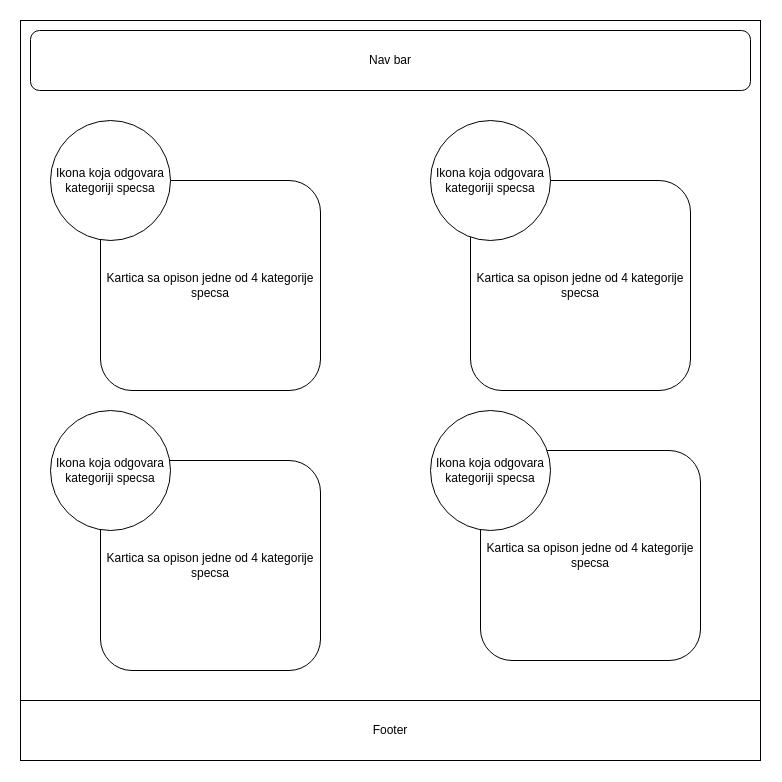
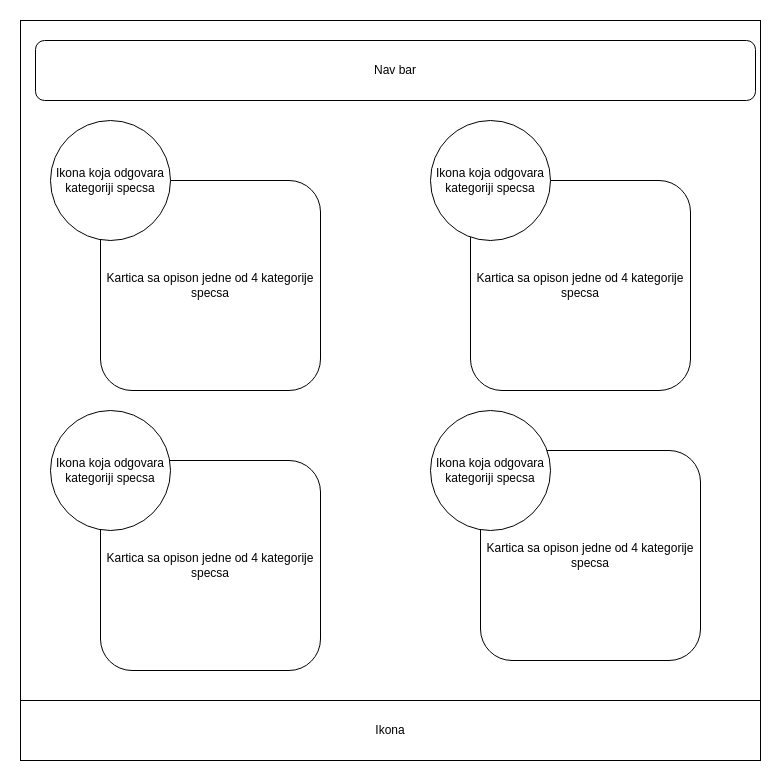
node "Nav bar": moved (391, 61) -> (396, 71)
node "Footer": label "Footer" -> "Ikona"
